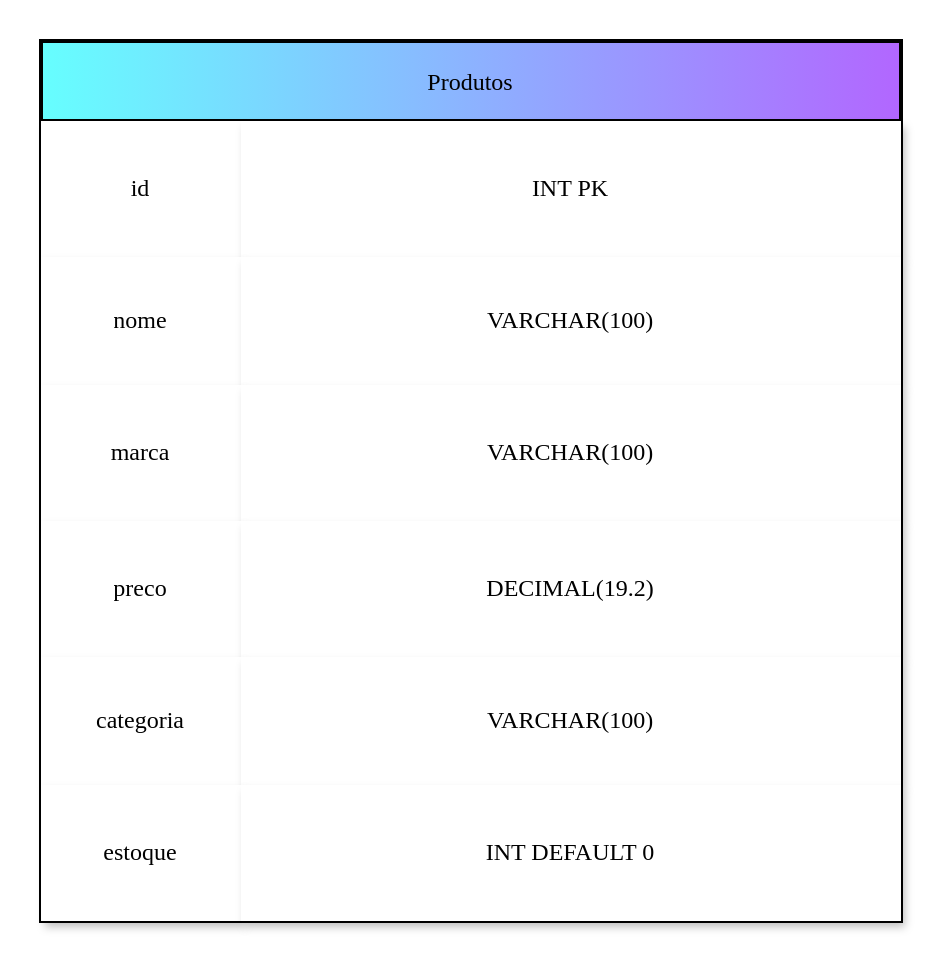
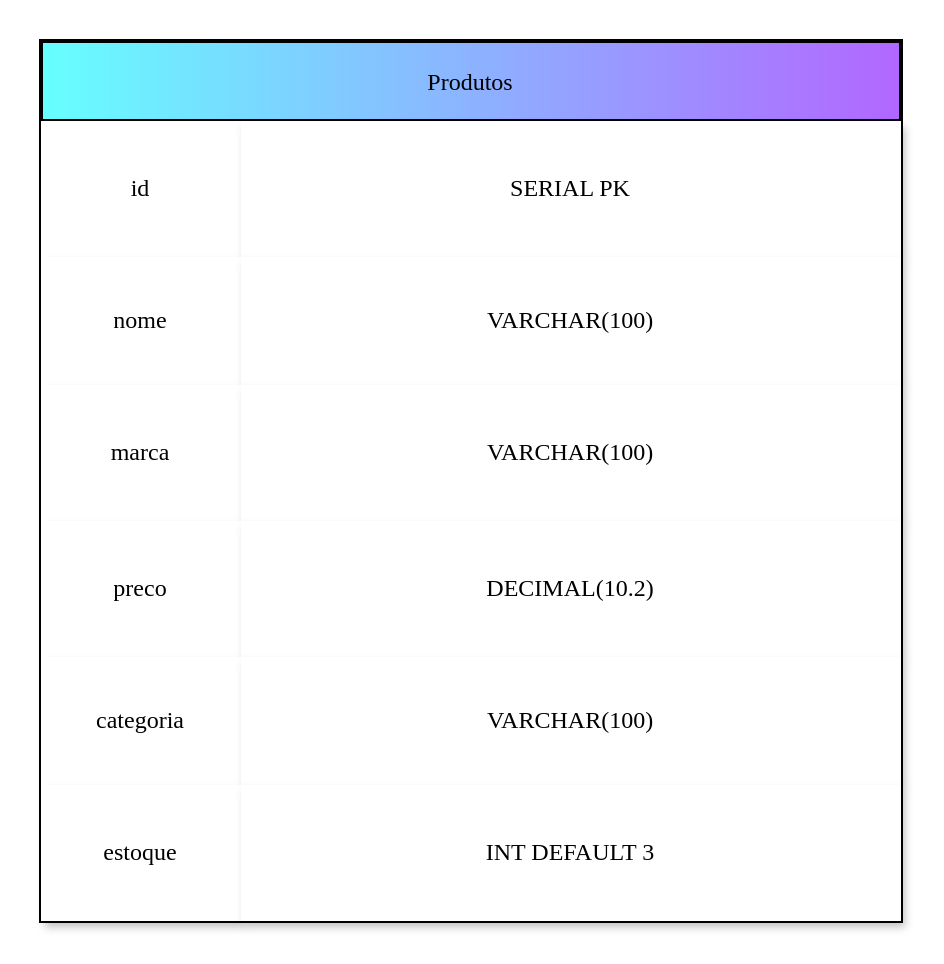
node "INT PK": label "INT PK" -> "SERIAL PK"
node "DECIMAL(19.2)": label "DECIMAL(19.2)" -> "DECIMAL(10.2)"
node "INT DEFAULT 0": label "INT DEFAULT 0" -> "INT DEFAULT 3"
